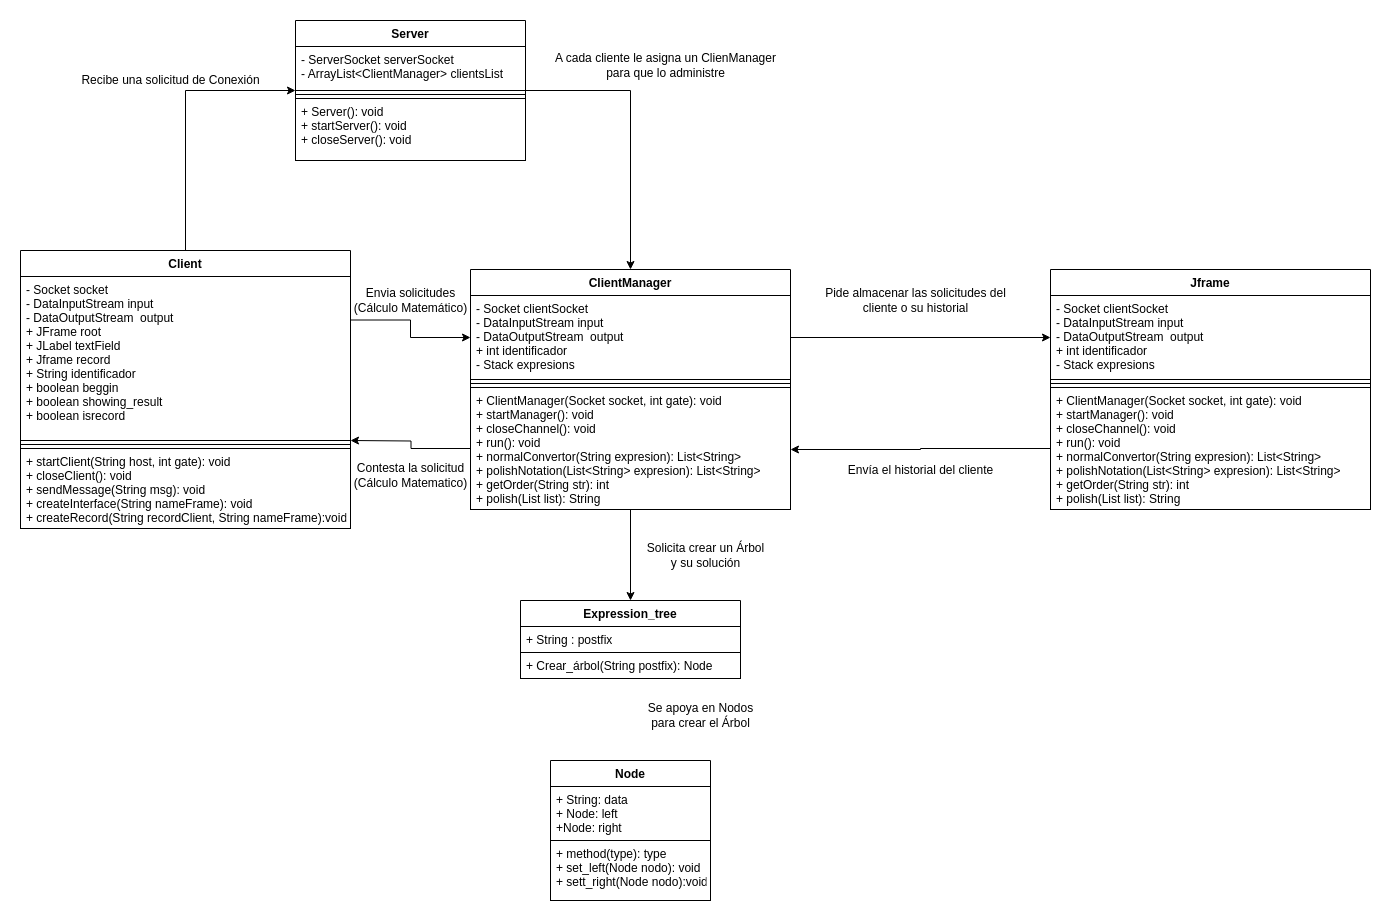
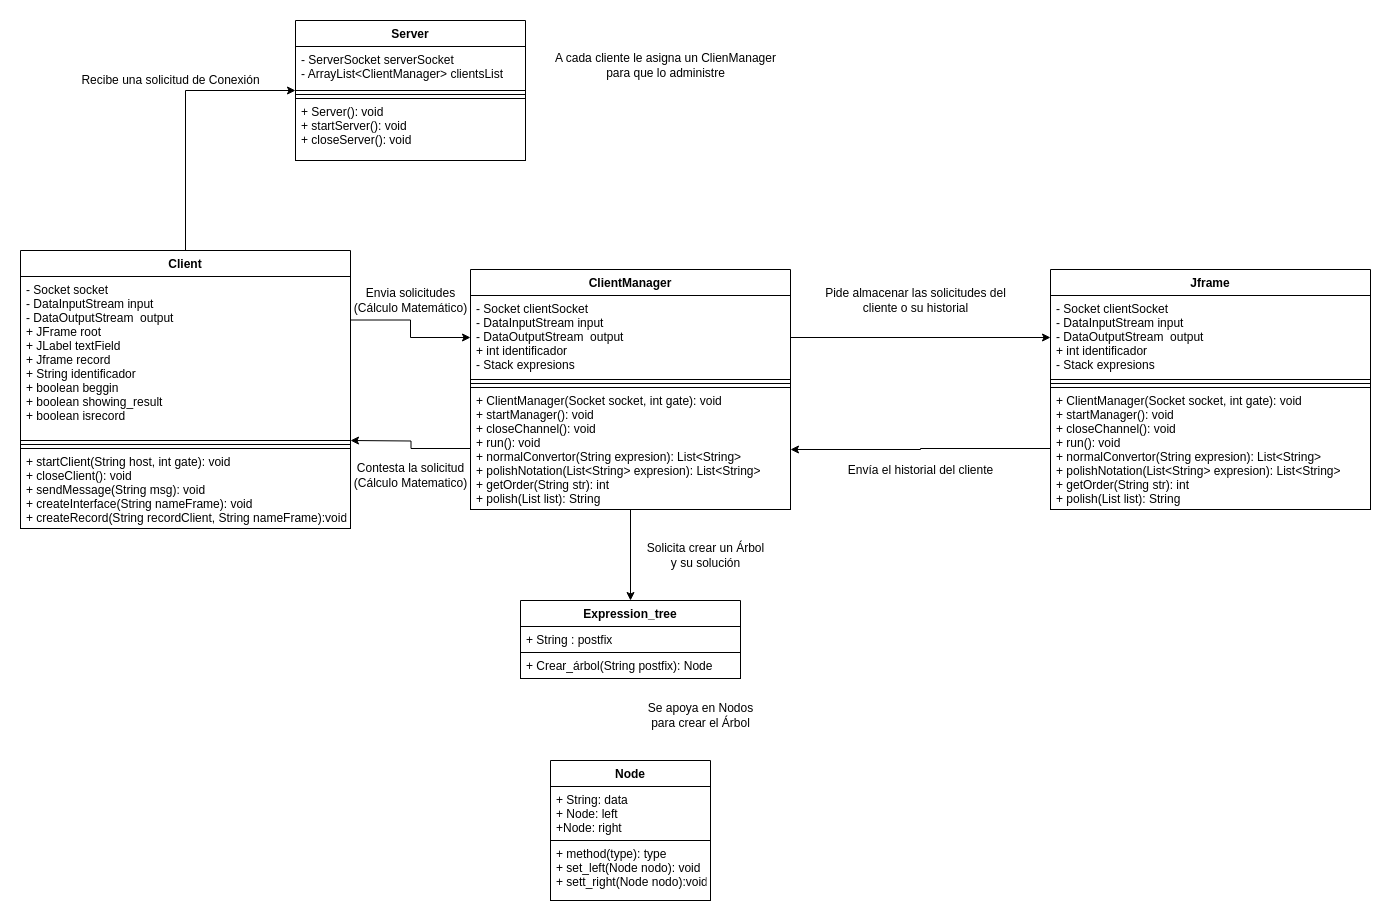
edge "Server" -> "ClientManager": removed
